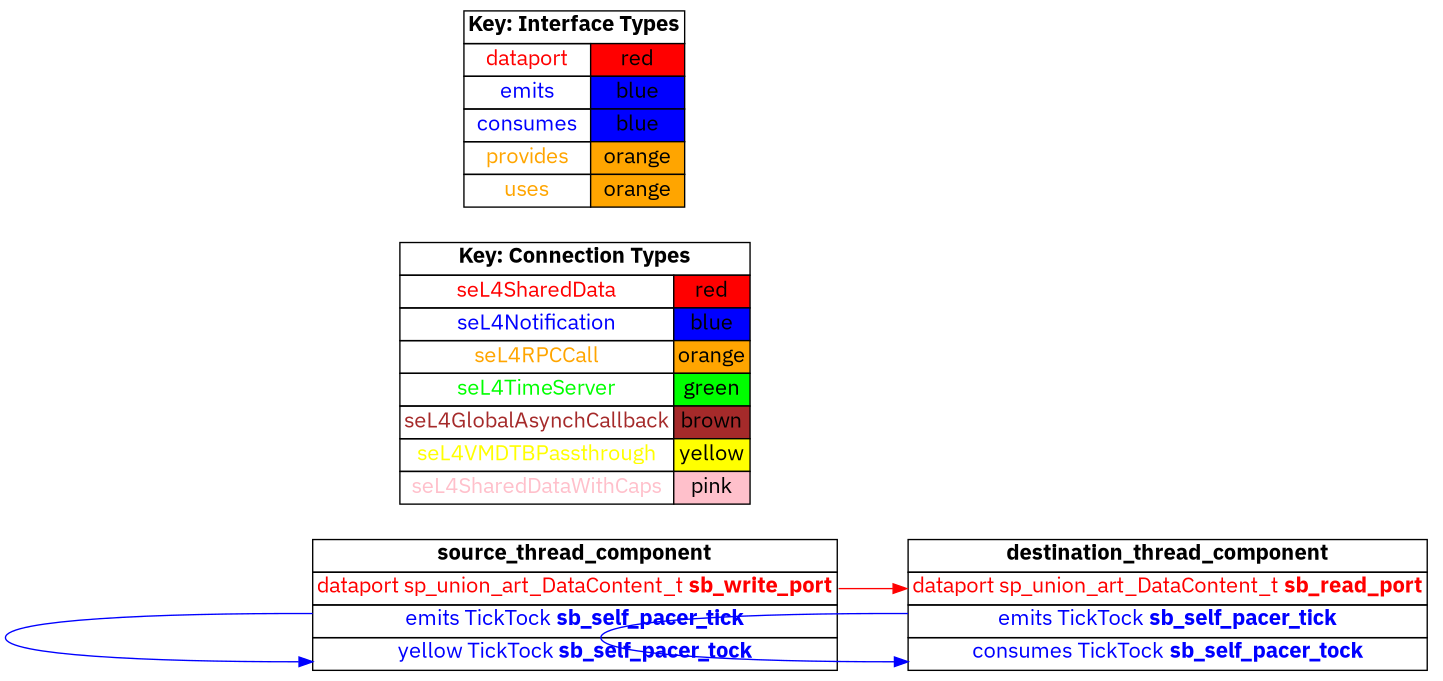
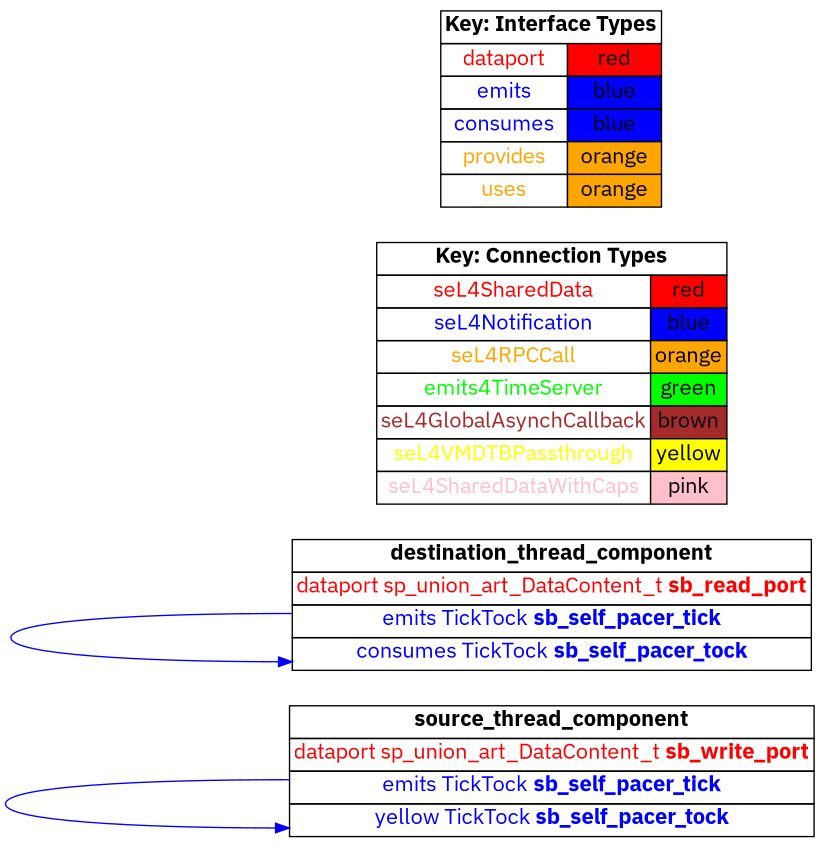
node "Key: Connection Types": text "seL4TimeServer" -> "emits4TimeServer"
edge "source_thread_component" -> "destination_thread_component": removed
